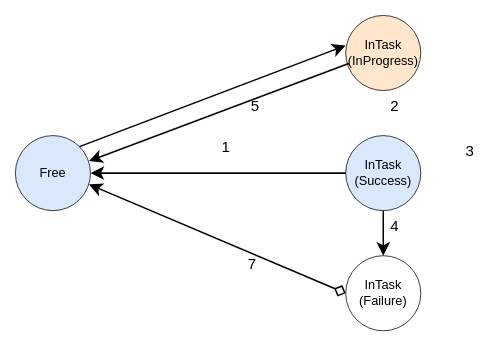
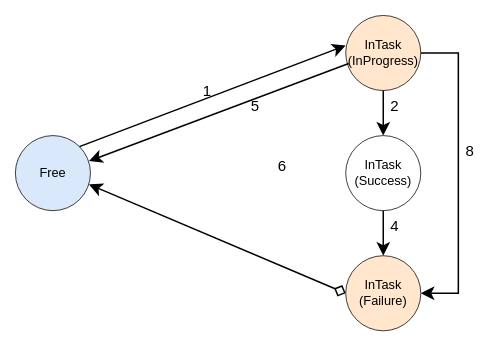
edge "InTask (InProgress)" -> "InTask (Success)": added
node "1": moved (225, 147) -> (207, 90)
node "3": label "3" -> "8"
node "6": added
edge "InTask (InProgress)" -> "InTask (Failure)": added
edge "InTask (Success)" -> "Free": removed
node "InTask (Success)": fillcolor #dae8fc -> #ffffff
node "7": removed
node "InTask (Failure)": fillcolor #ffffff -> #ffe6cc
